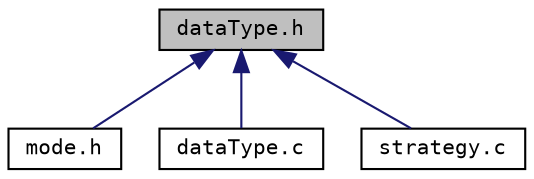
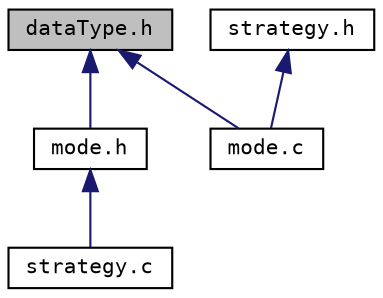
node "strategy.h": added
edge "strategy.c" -> "dataType.h": now "strategy.c" -> "mode.h"
node "dataType.c": label "dataType.c" -> "mode.c"
